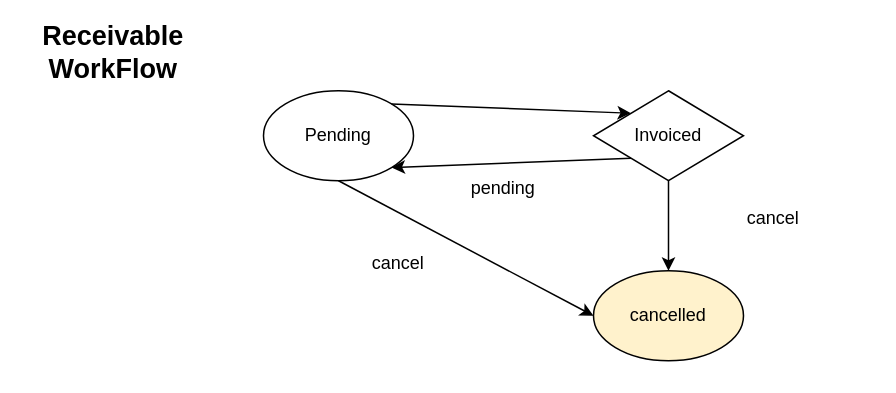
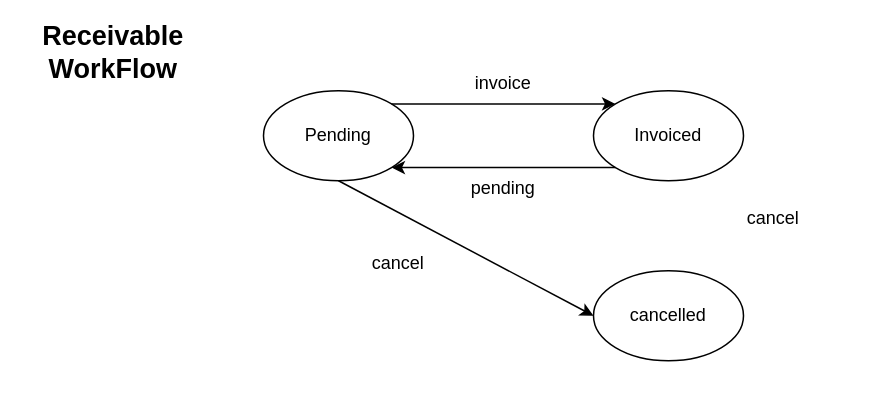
node "invoice": added
node "Invoiced": shape diamond -> ellipse
edge "Invoiced" -> "cancelled": removed
node "cancelled": fillcolor #fff2cc -> #ffffff
